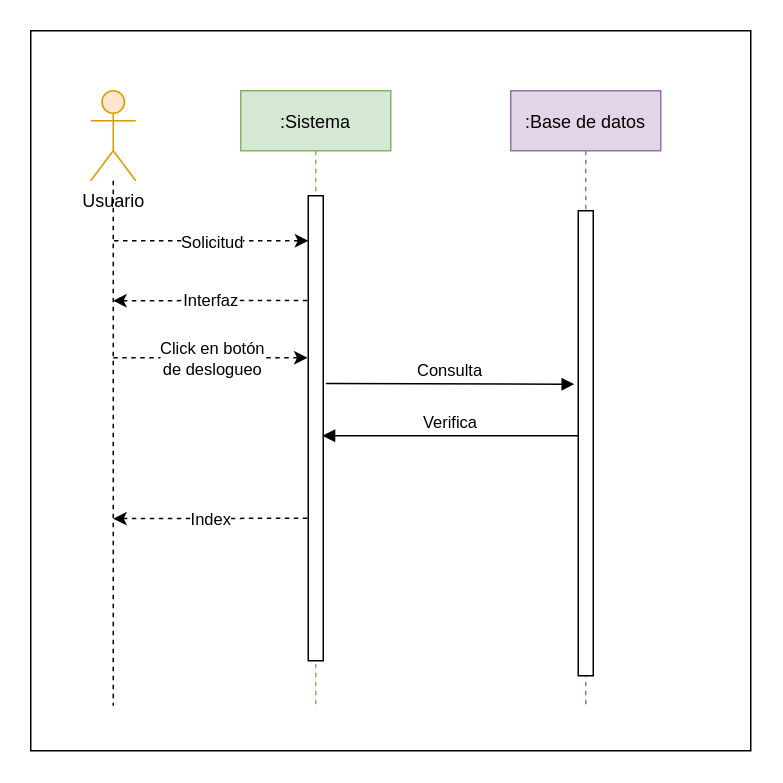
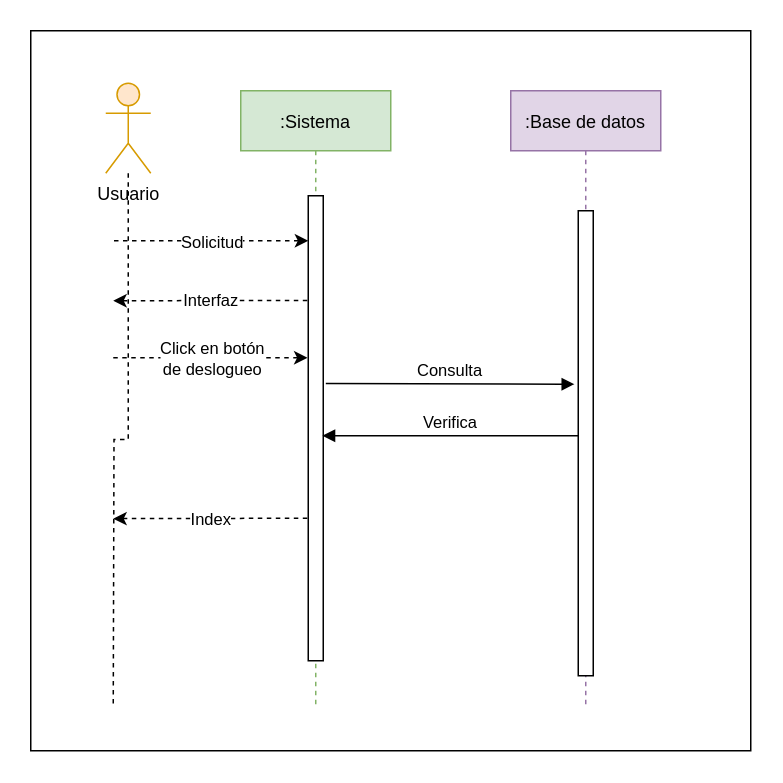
node "Usuario": moved (113, 136) -> (128, 128)
